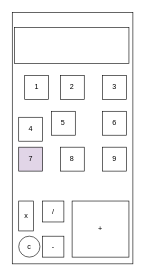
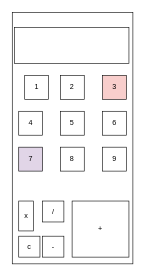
node "3": fillcolor #ffffff -> #f8cecc
node "5": moved (63, 123) -> (72, 123)
node "4": moved (31, 129) -> (31, 123)
node "c": shape ellipse -> rectangle
